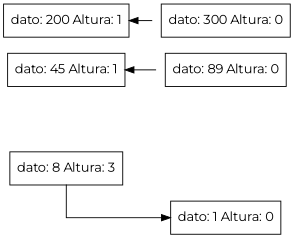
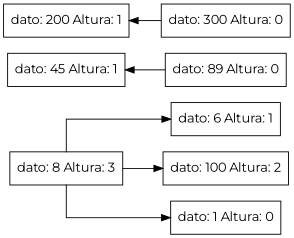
edge "dato: 200 Altura: 1" -> "dato: 300 Altura: 0": reversed
edge "dato: 45 Altura: 1" -> "dato: 89 Altura: 0": reversed
node "dato: 6 Altura: 1": added
node "dato: 100 Altura: 2": added
